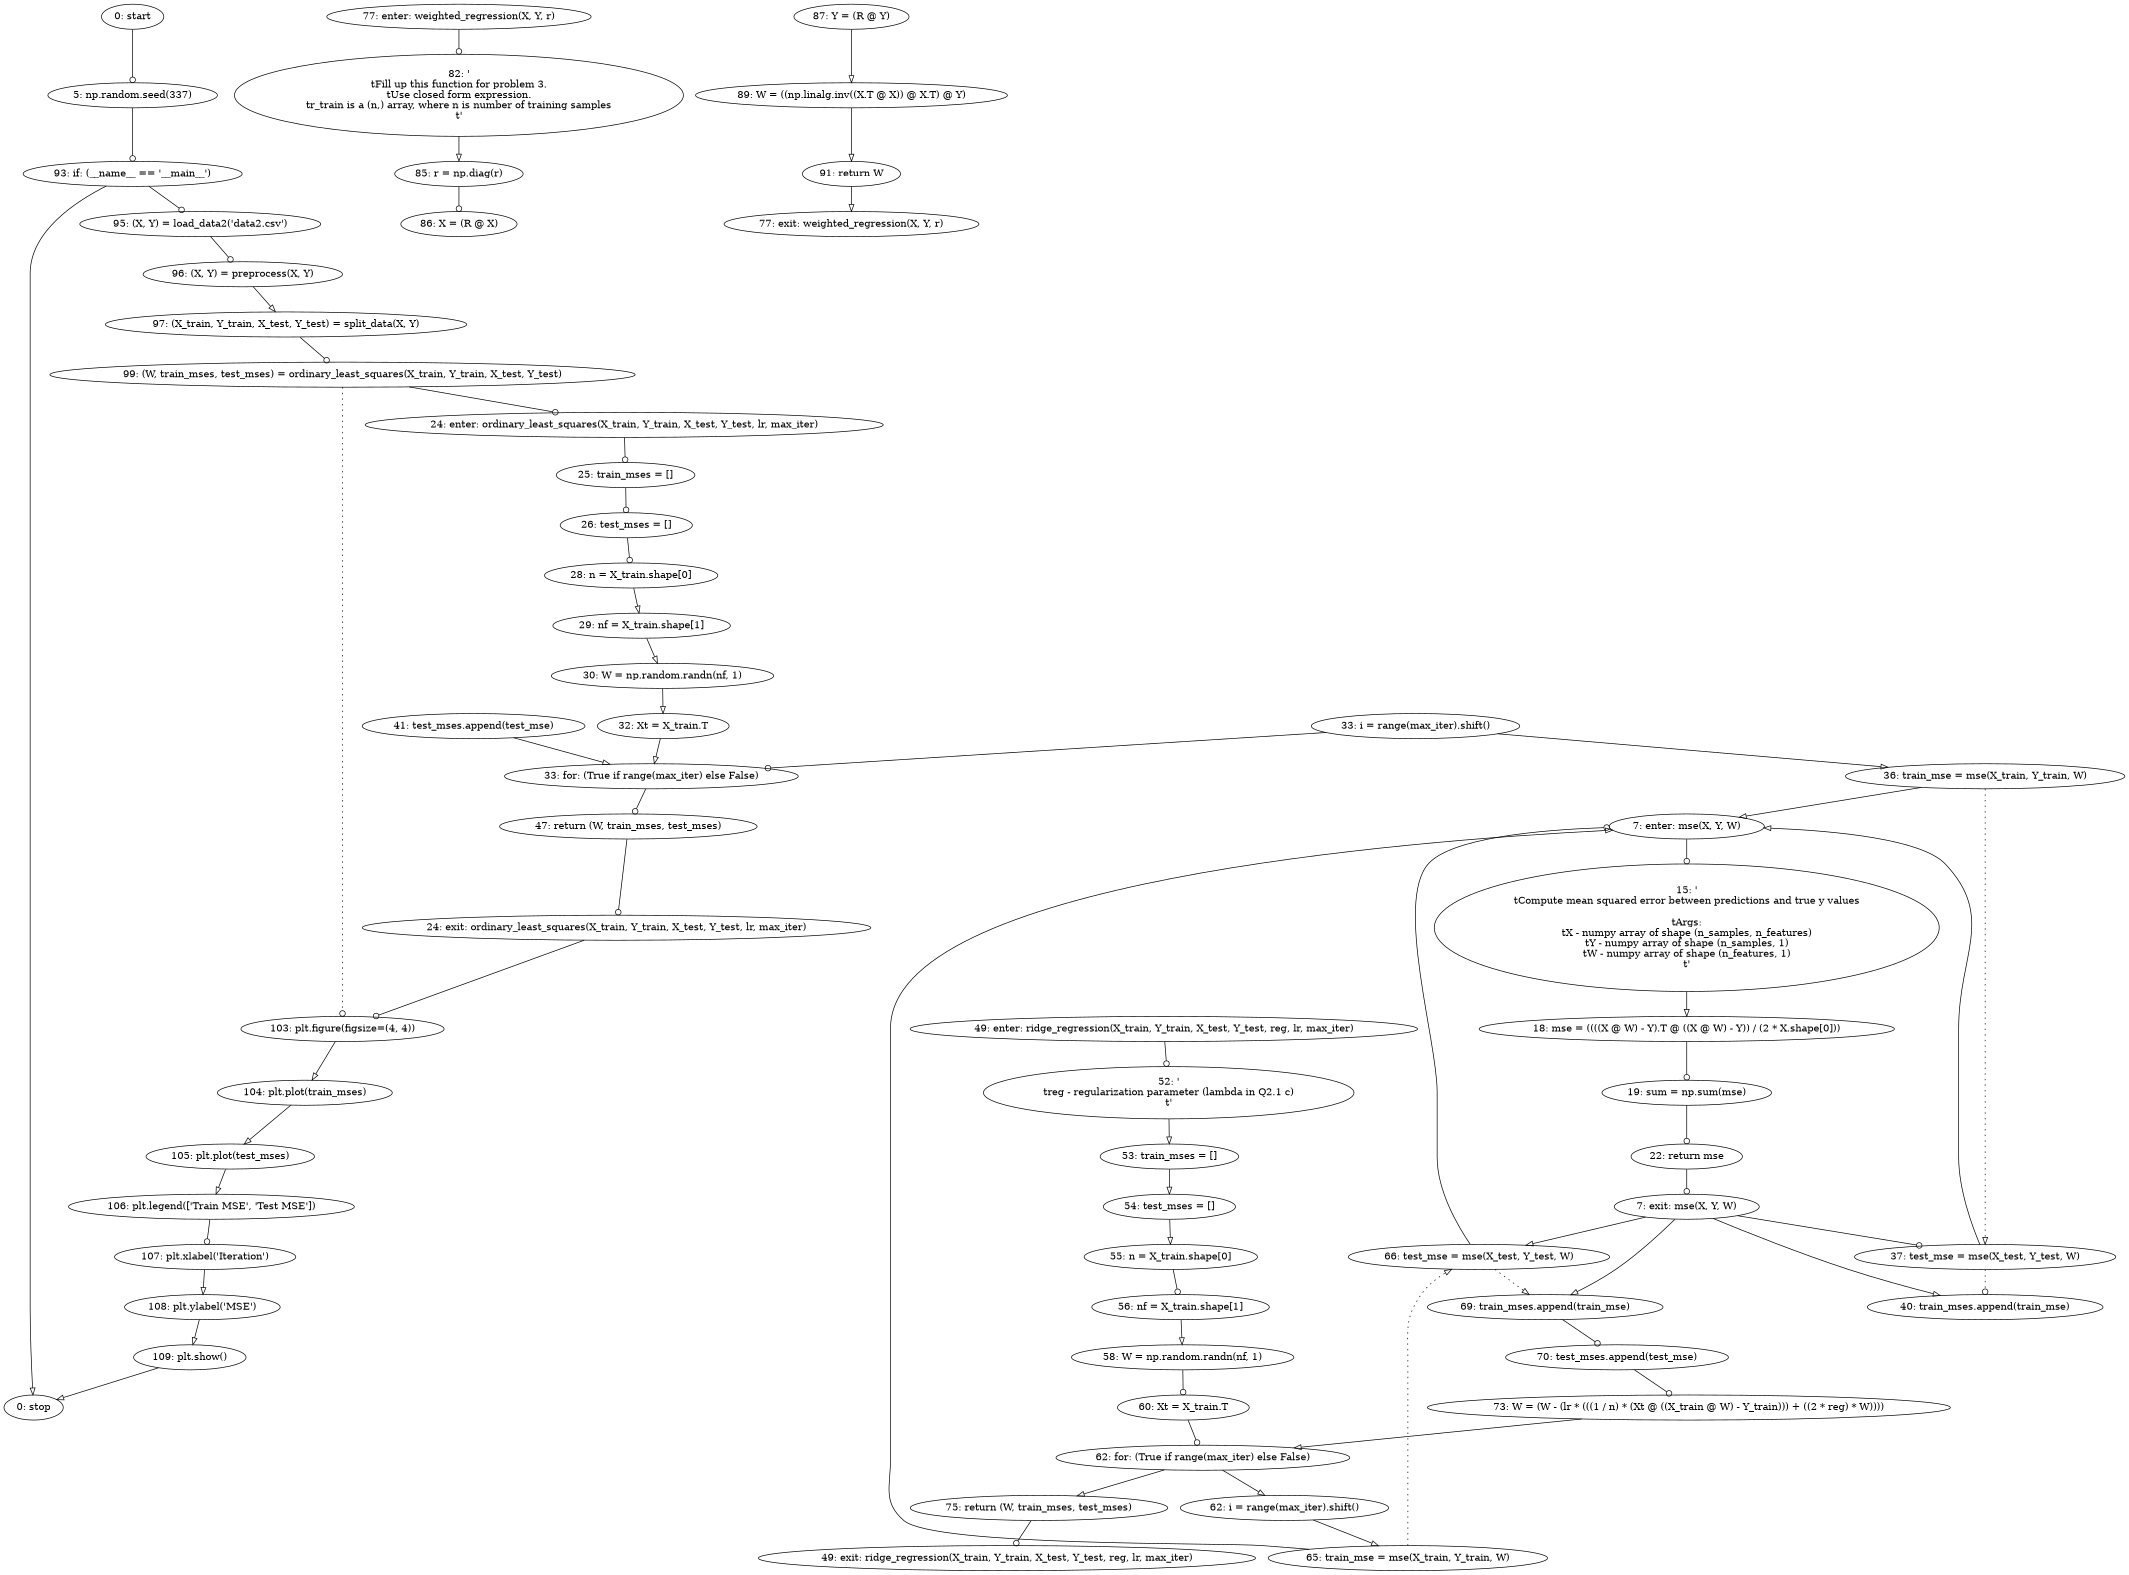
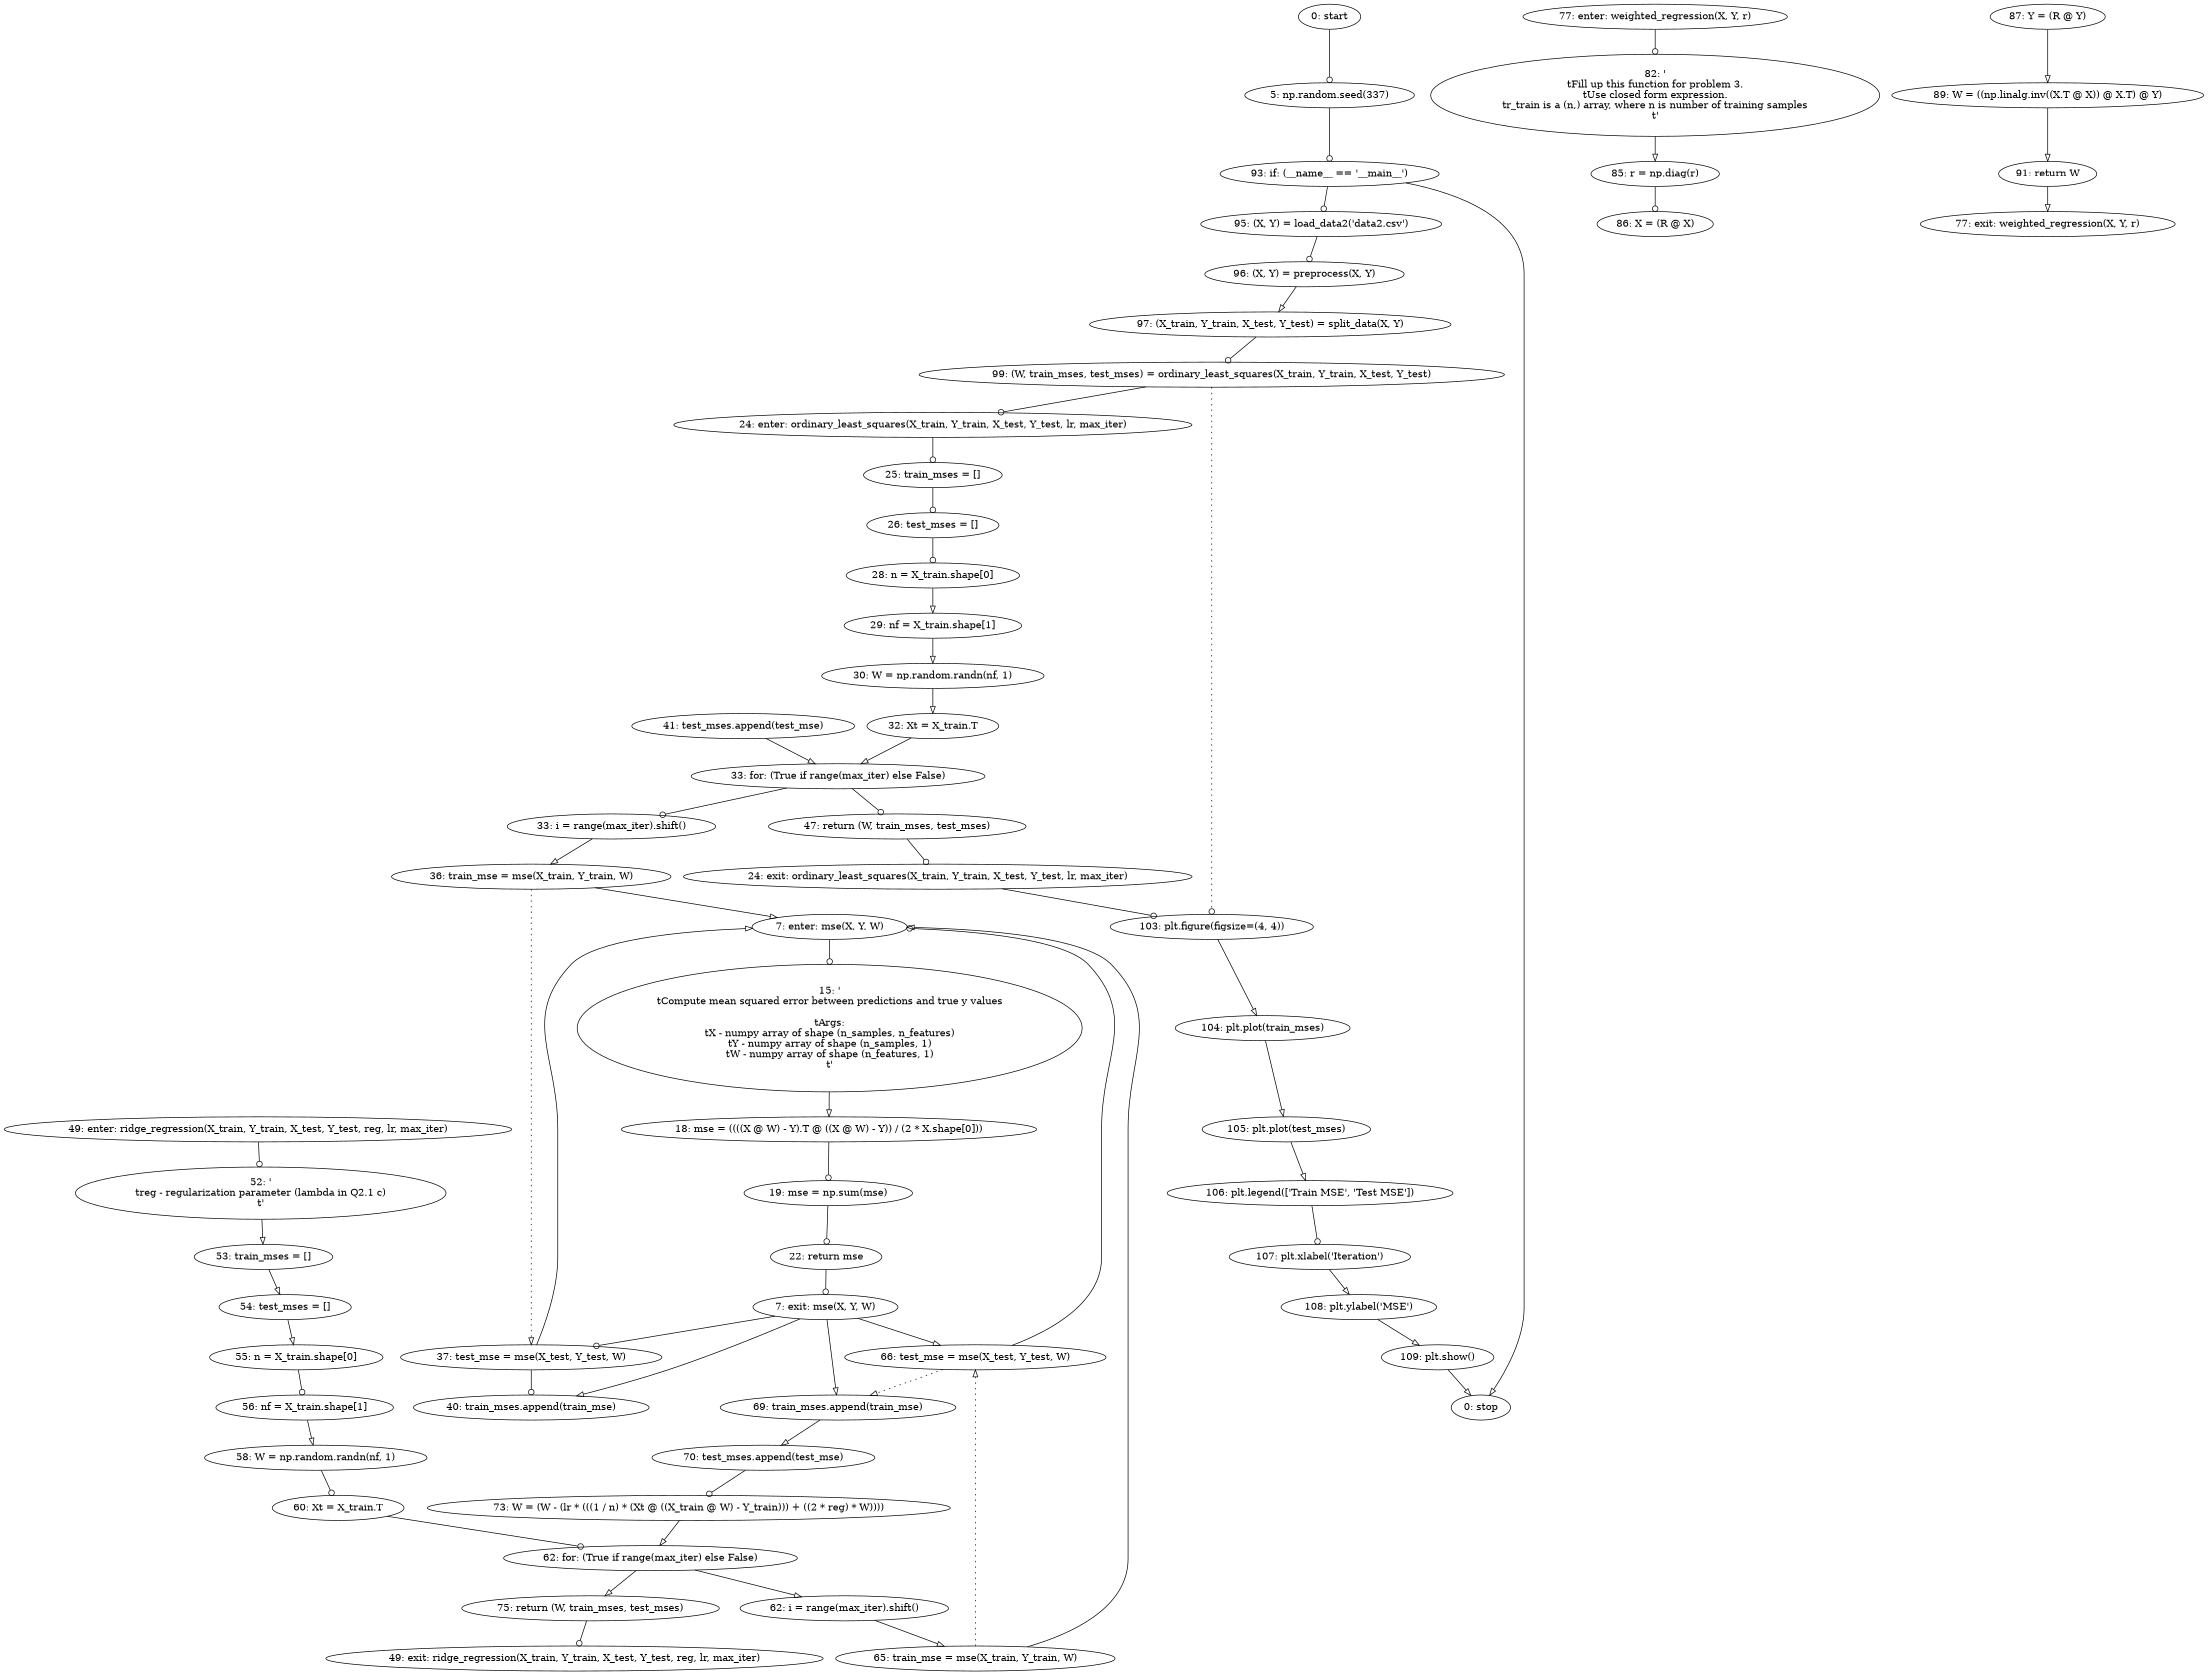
edge "33: i = range(max_iter).shift()" -> "33: for: (True if range(max_iter) else False)": reversed
node "19: sum = np.sum(mse)": label "19: sum = np.sum(mse)" -> "19: mse = np.sum(mse)"
edge "37: test_mse = mse(X_test, Y_test, W)" -> "40: train_mses.append(train_mse)": style dotted -> solid
edge "69: train_mses.append(train_mse)" -> "70: test_mses.append(test_mse)": arrowhead odot -> onormal
